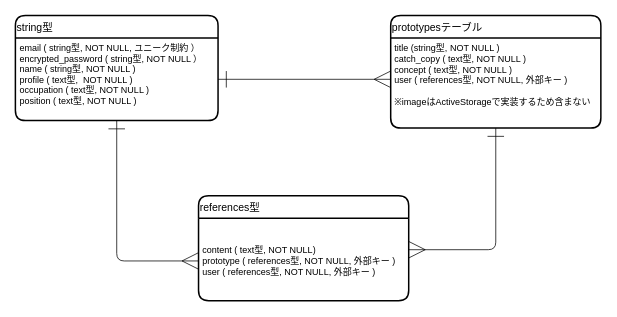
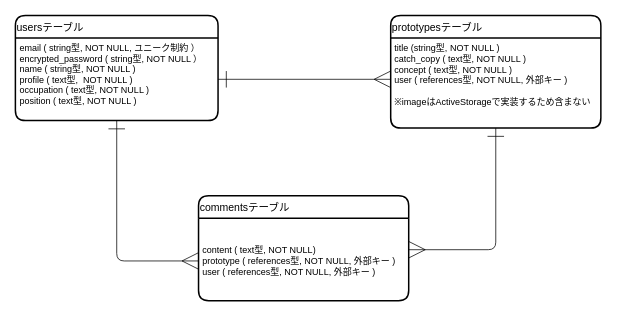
node "string型": label "string型" -> "usersテーブル"
node "references型": label "references型" -> "commentsテーブル"
